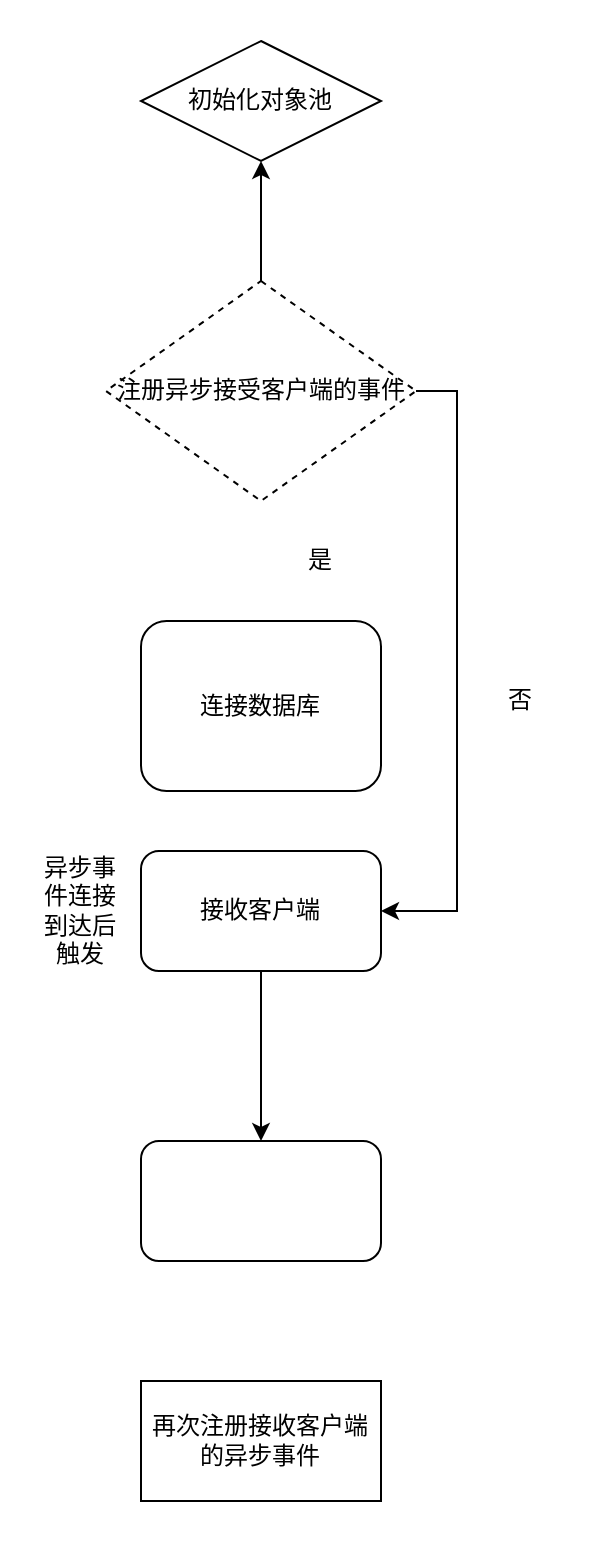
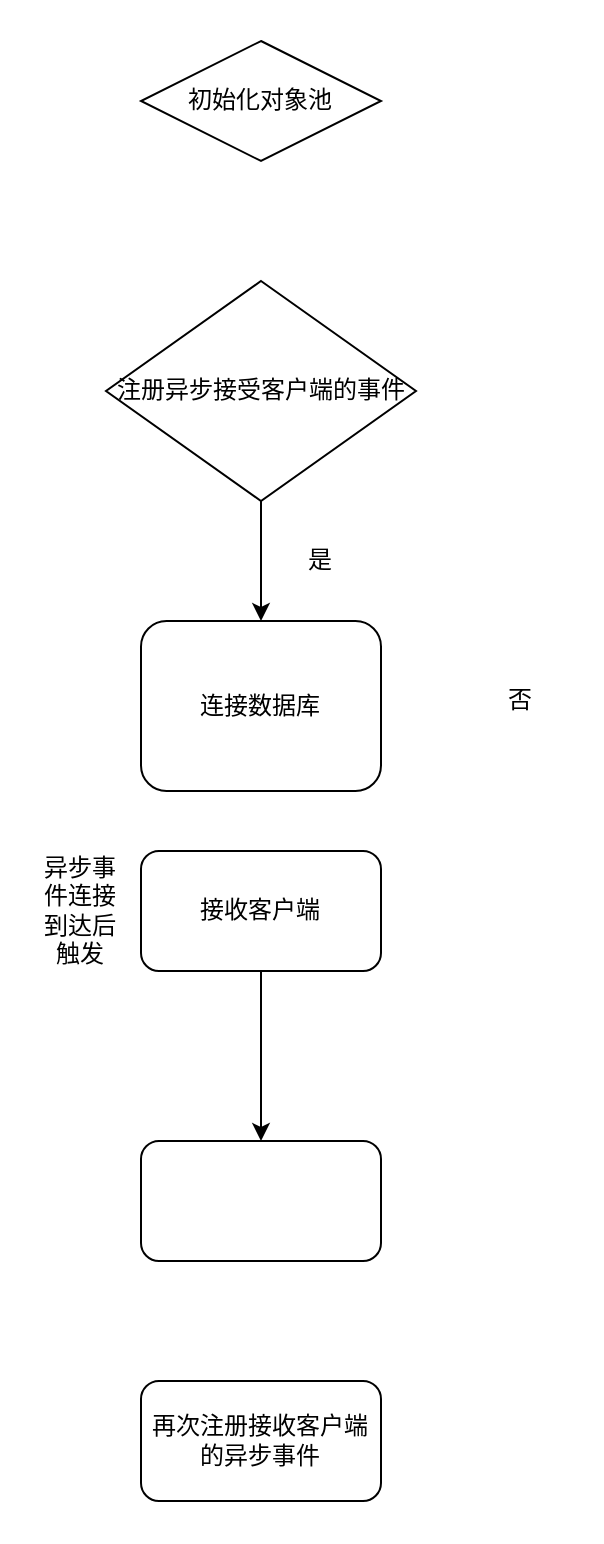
edge "注册异步接受客户端的事件" -> "初始化对象池": now "注册异步接受客户端的事件" -> "连接数据库"
node "注册异步接受客户端的事件": style dashed -> solid
edge "注册异步接受客户端的事件" -> "接收客户端": removed
node "再次注册接收客户端的异步事件": shape rectangle -> rounded rectangle
